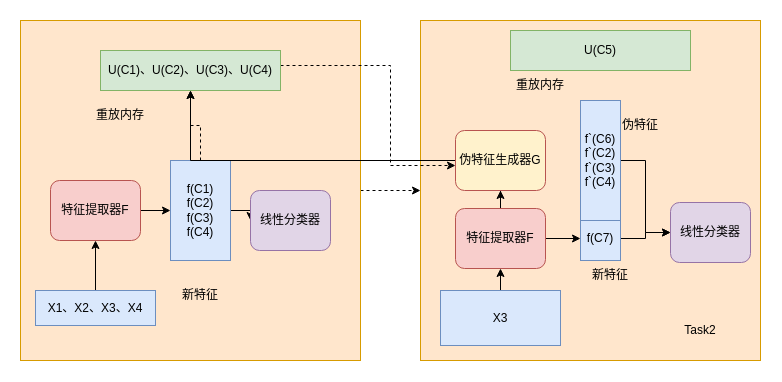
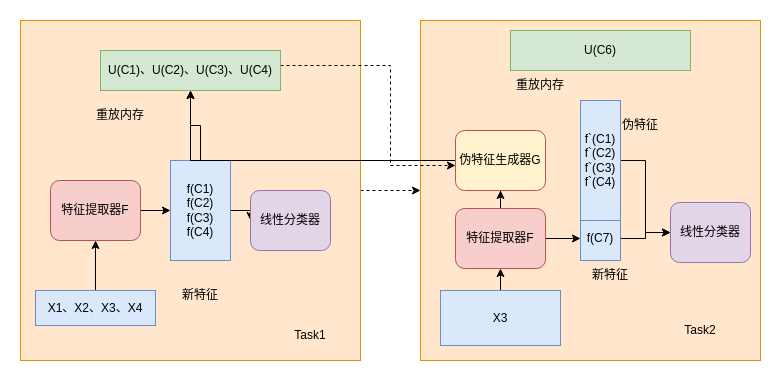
node "U(C5)": label "U(C5)" -> "U(C6)"
edge "f(C1) f(C2) f(C3) f(C4)" -> "U(C1)、U(C2)、U(C3)、U(C4)": style dashed -> solid
node "f`(C6) f`(C2) f`(C3) f`(C4)": label "f`(C6) f`(C2) f`(C3) f`(C4)" -> "f`(C1) f`(C2) f`(C3) f`(C4)"
node "Task1": added
